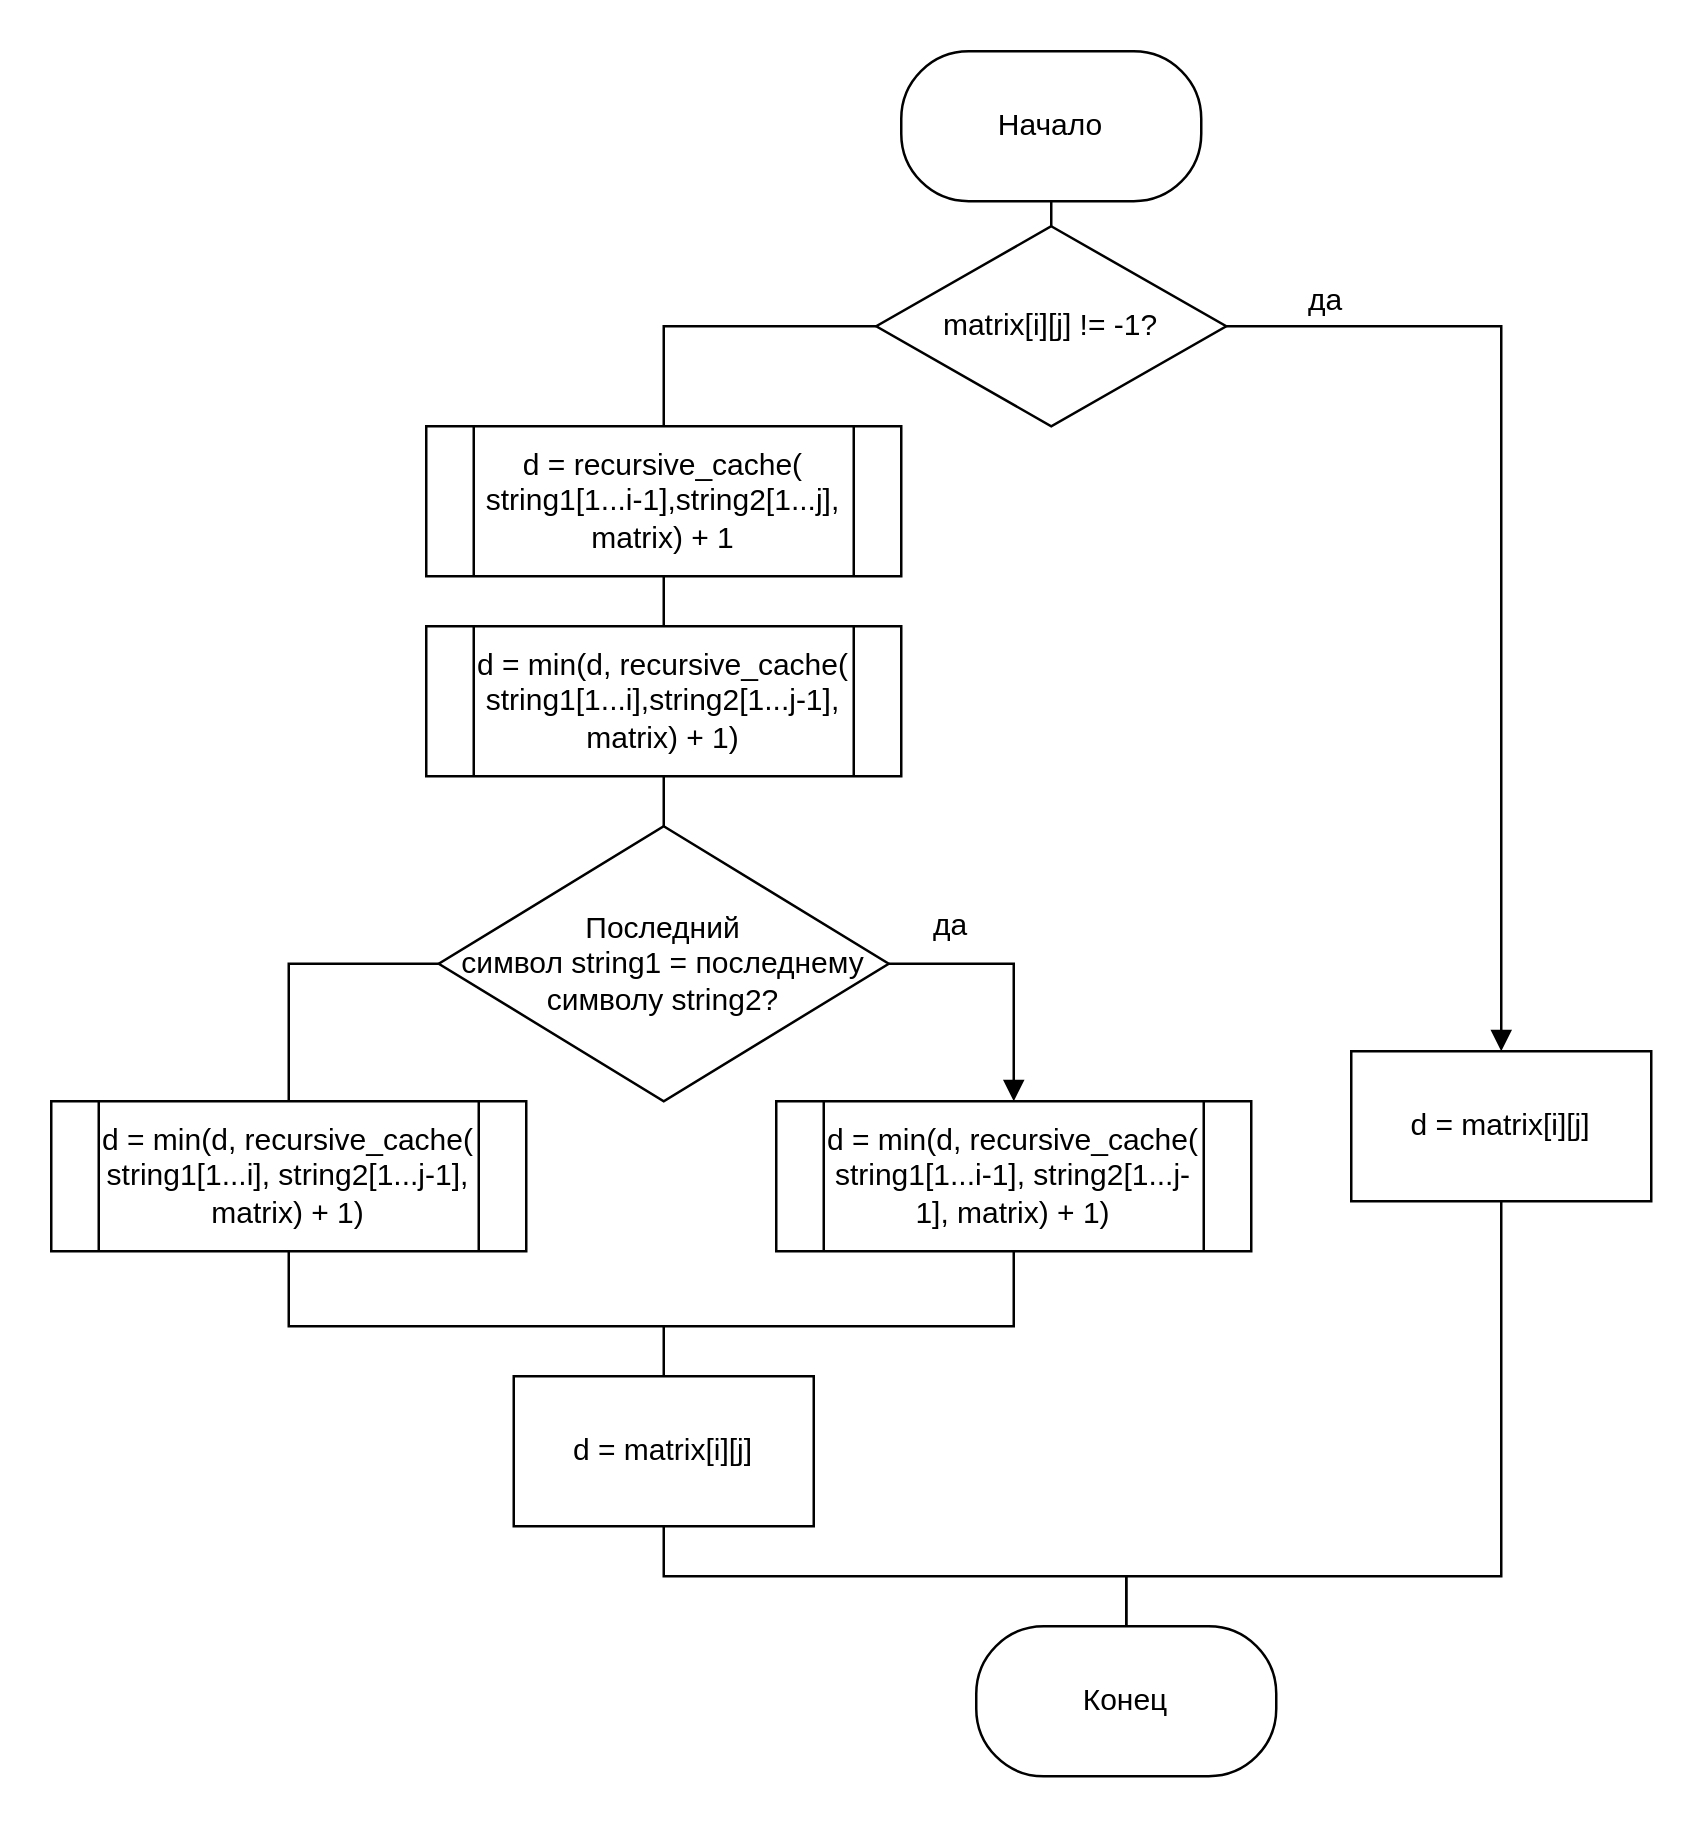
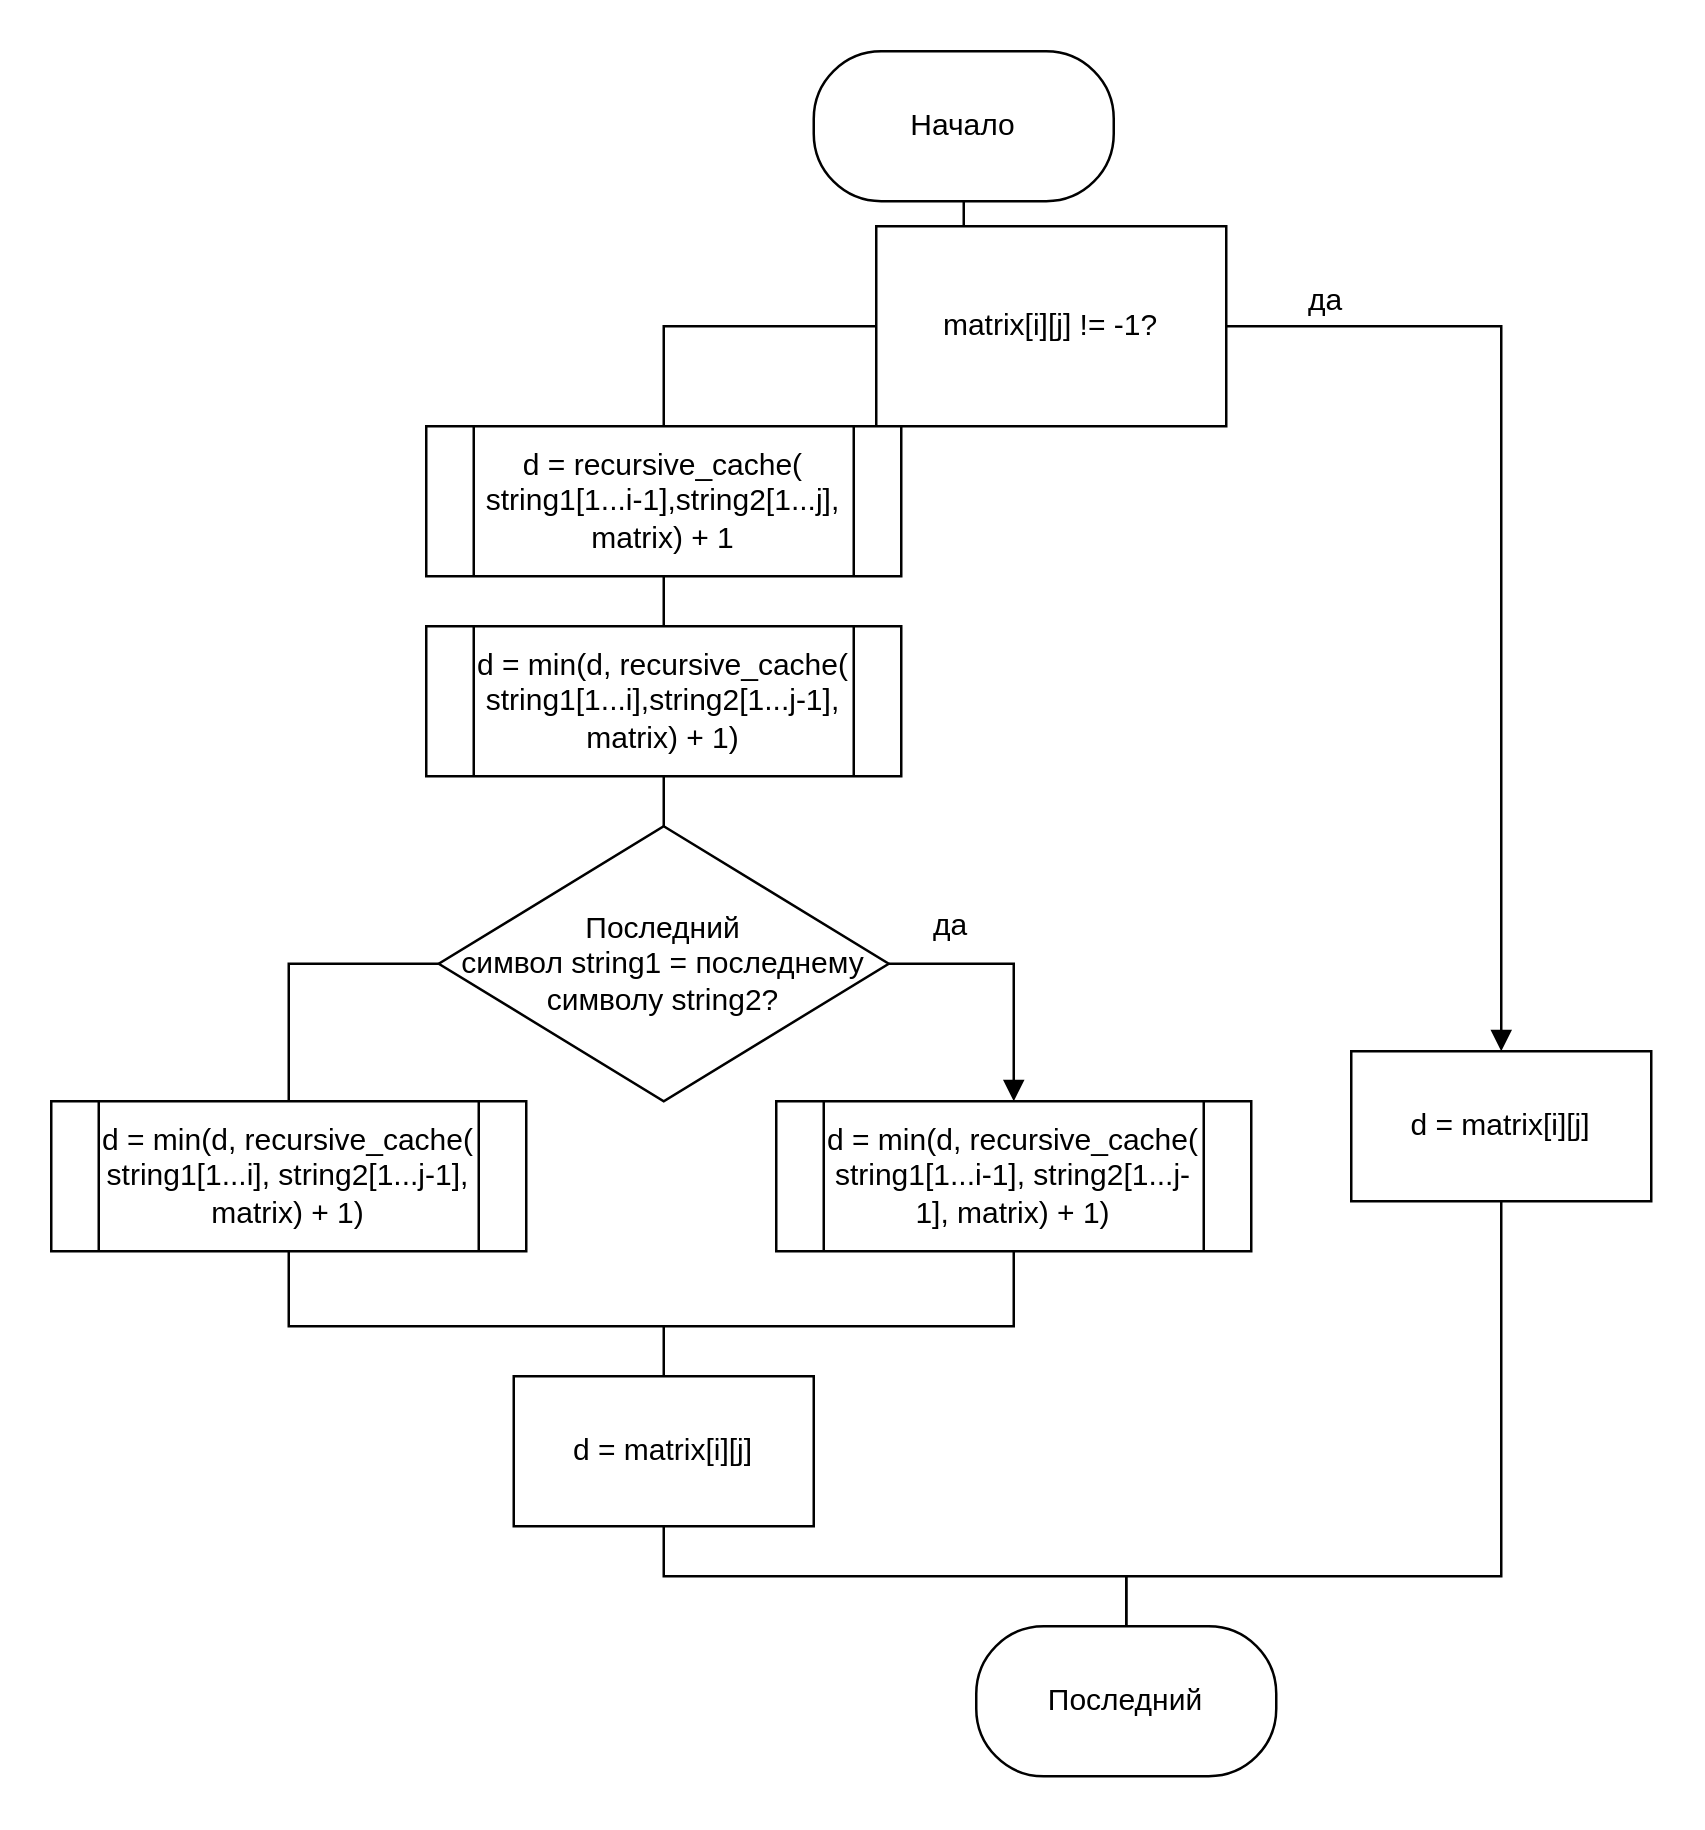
node "Начало": moved (1051, 126) -> (964, 126)
node "matrix[i][j] != -1?": shape diamond -> rectangle
node "Конец": label "Конец" -> "Последний"
